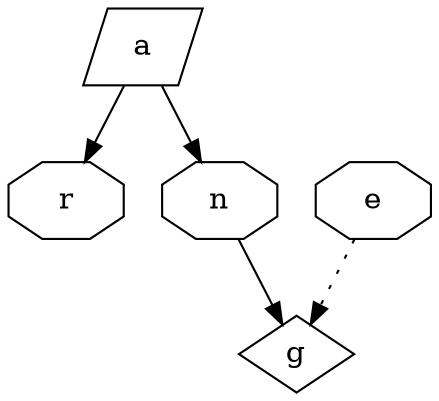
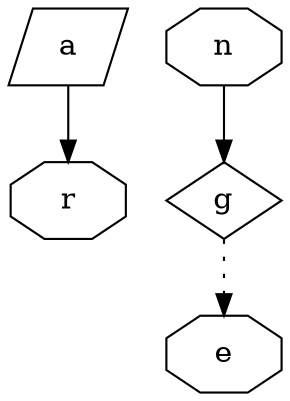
edge "a" -> "n": removed
edge "e" -> "g": reversed
